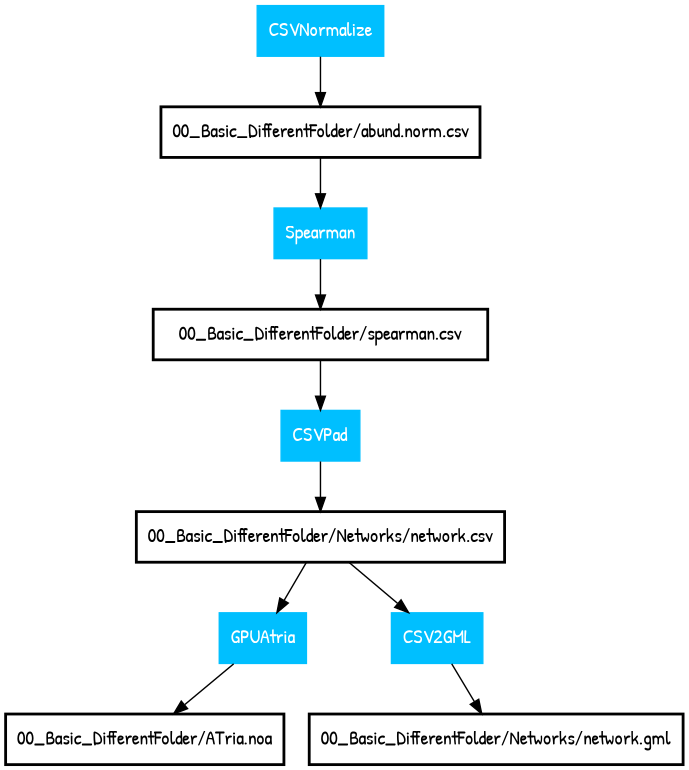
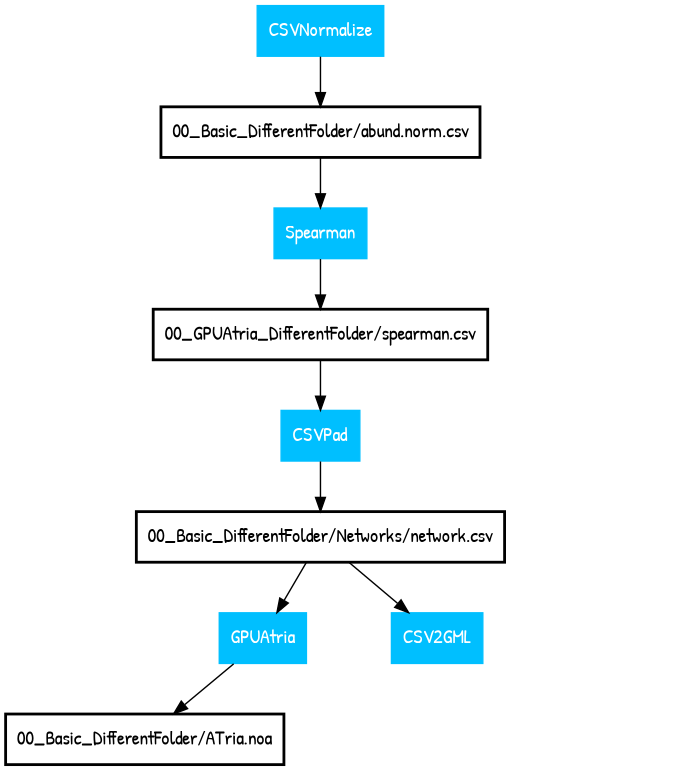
node "00_Basic_DifferentFolder/spearman.csv": label "00_Basic_DifferentFolder/spearman.csv" -> "00_GPUAtria_DifferentFolder/spearman.csv"
node "00_Basic_DifferentFolder/Networks/network.gml": removed
